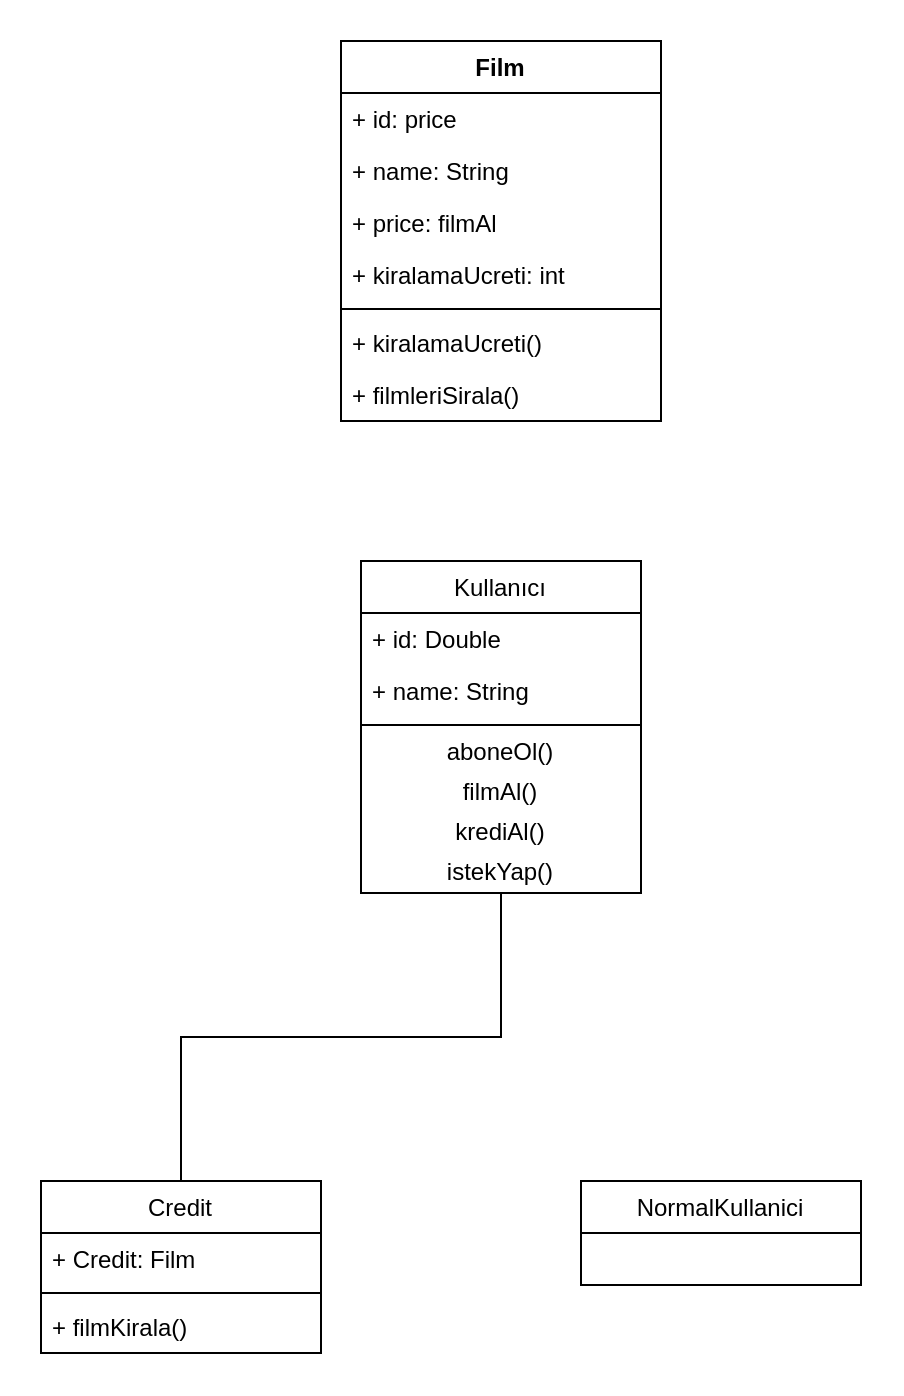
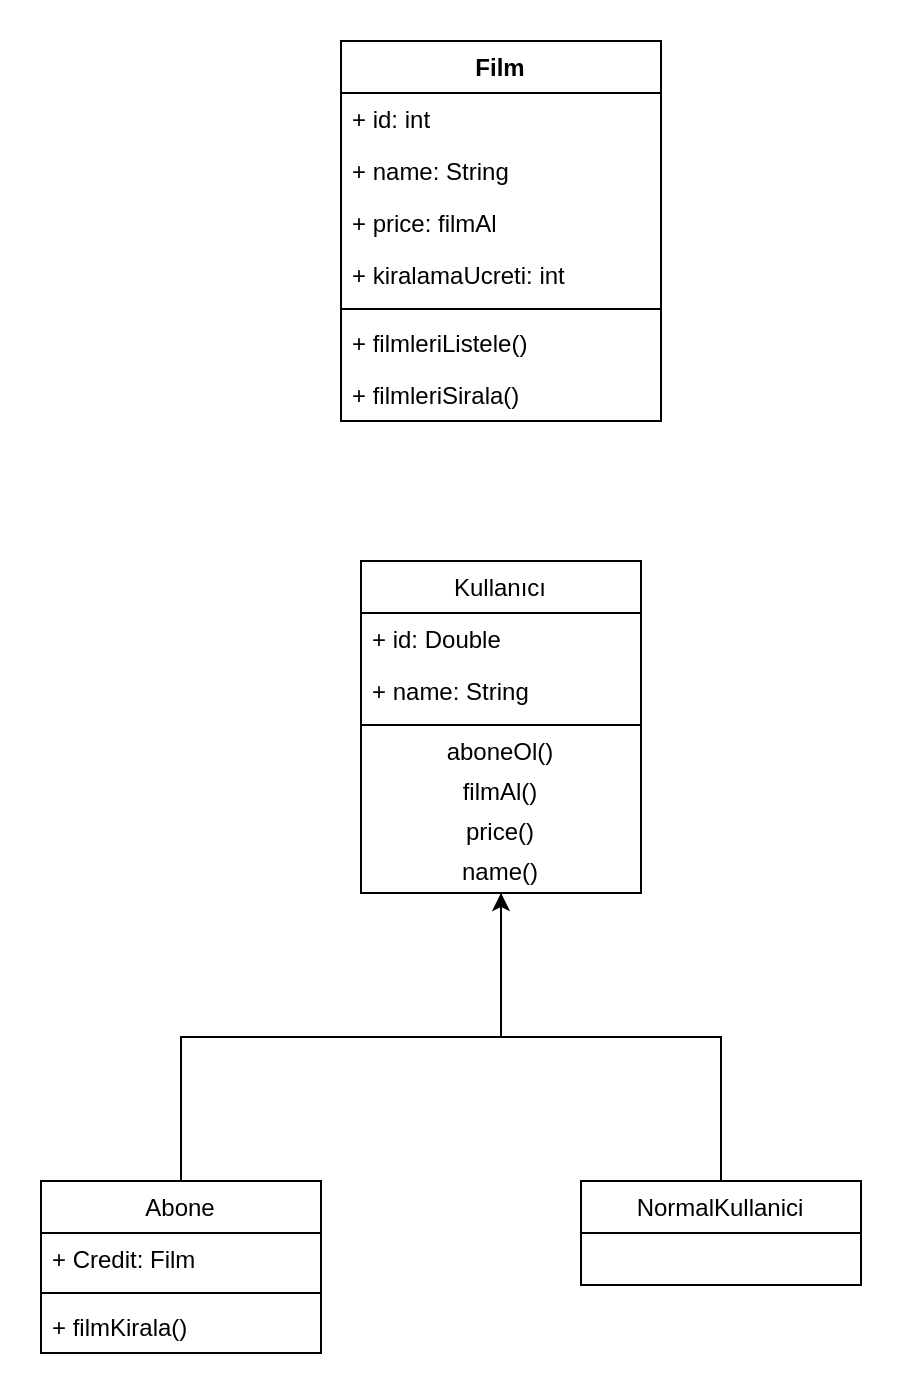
node "+ id: price": label "+ id: price" -> "+ id: int"
node "+ kiralamaUcreti()": label "+ kiralamaUcreti()" -> "+ filmleriListele()"
node "krediAl()": label "krediAl()" -> "price()"
node "istekYap()": label "istekYap()" -> "name()"
edge "NormalKullanici" -> "Kullanıcı": added
node "Credit": label "Credit" -> "Abone"
